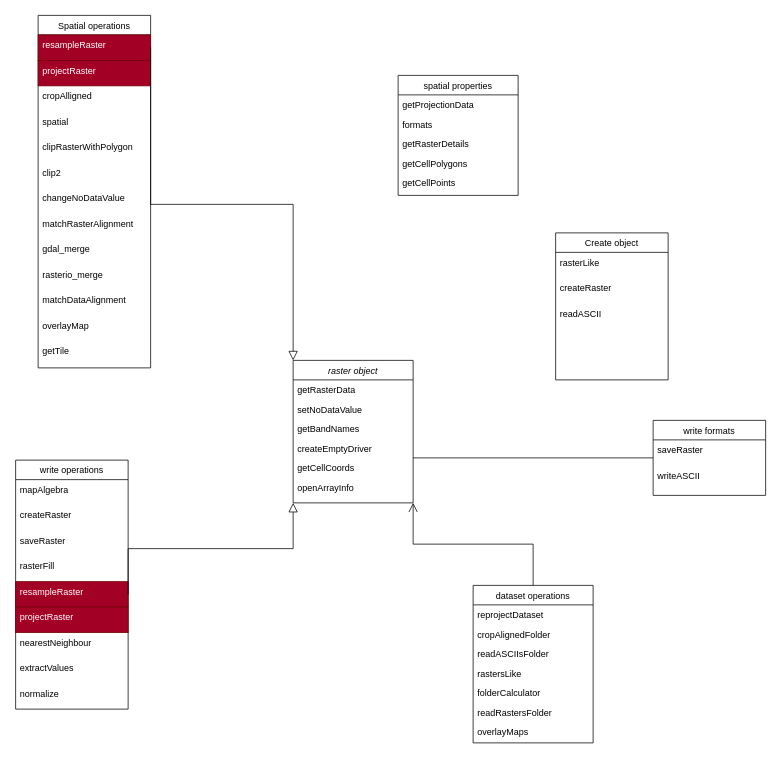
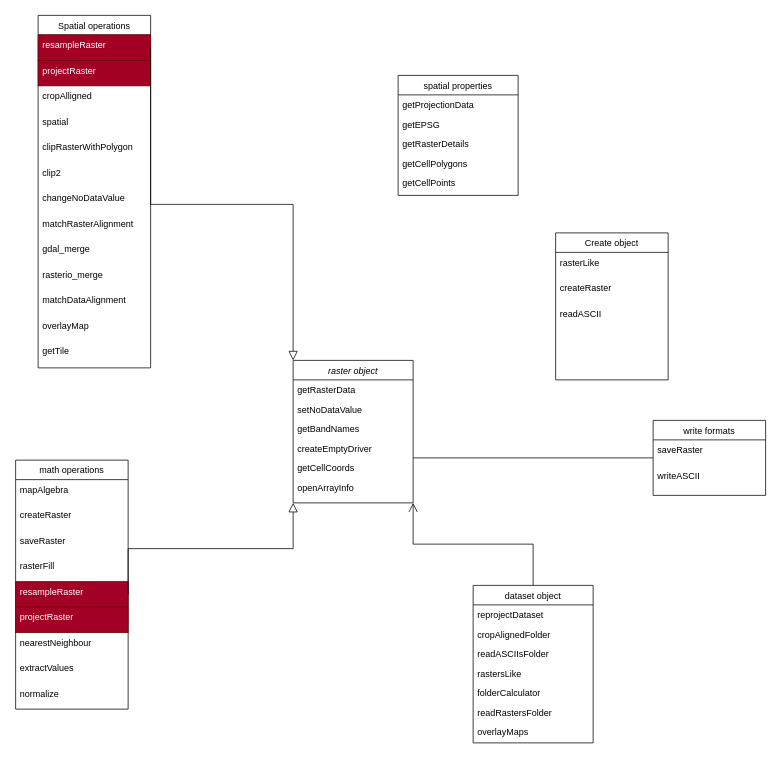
node "formats": label "formats" -> "getEPSG"
node "write operations": label "write operations" -> "math operations"
node "dataset operations": label "dataset operations" -> "dataset object"
